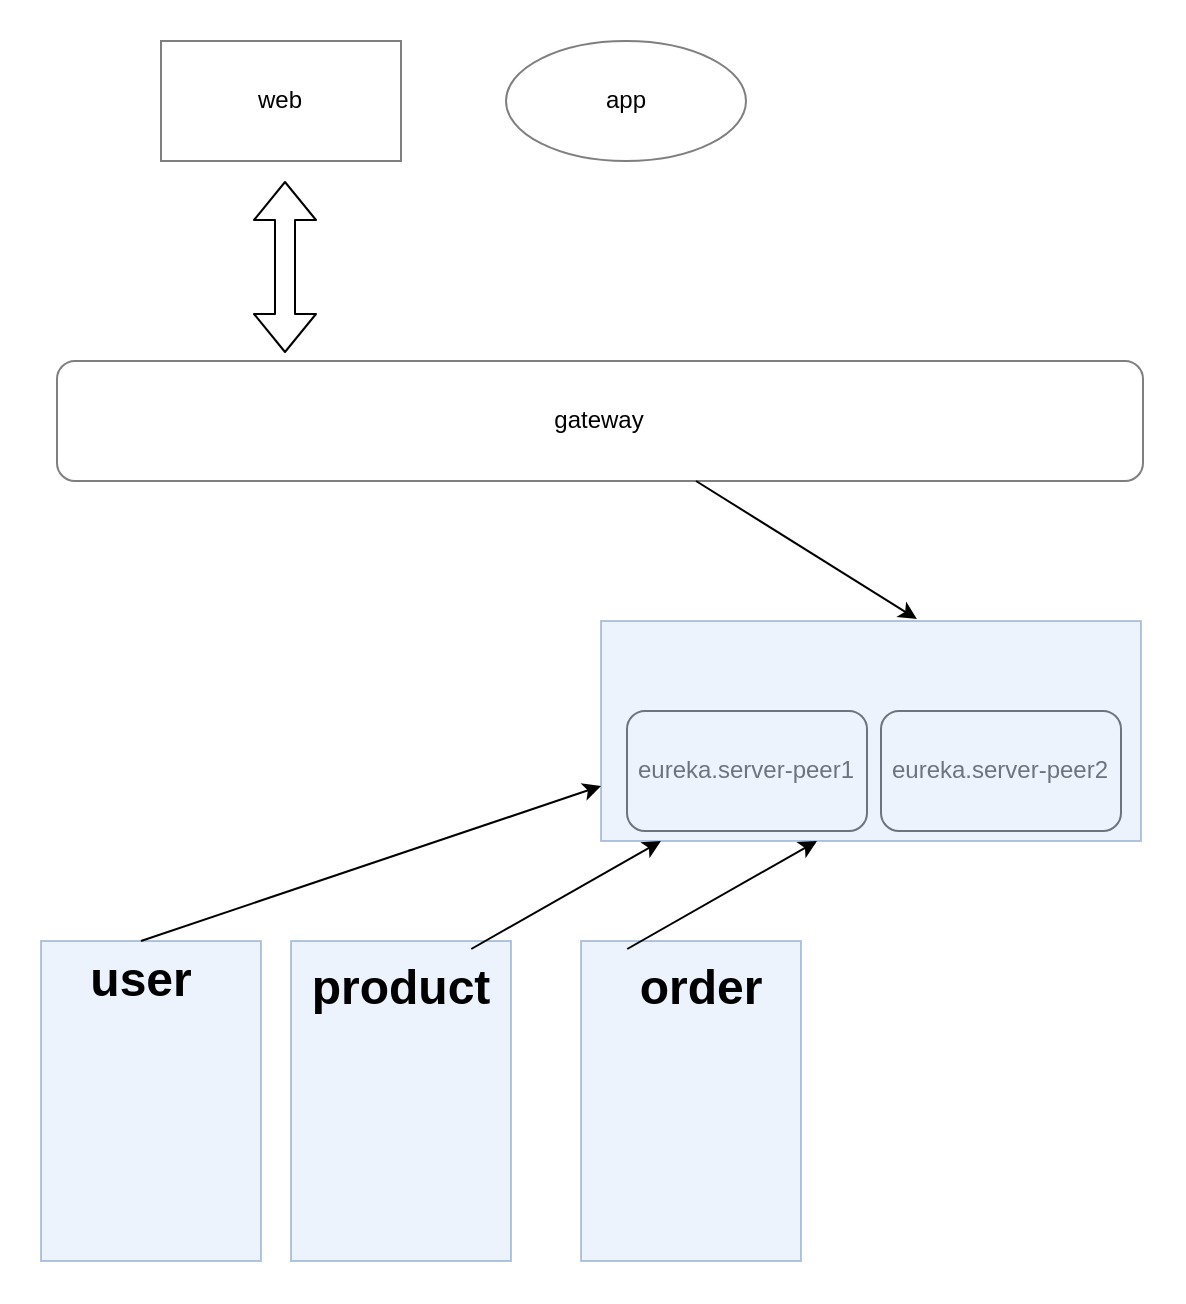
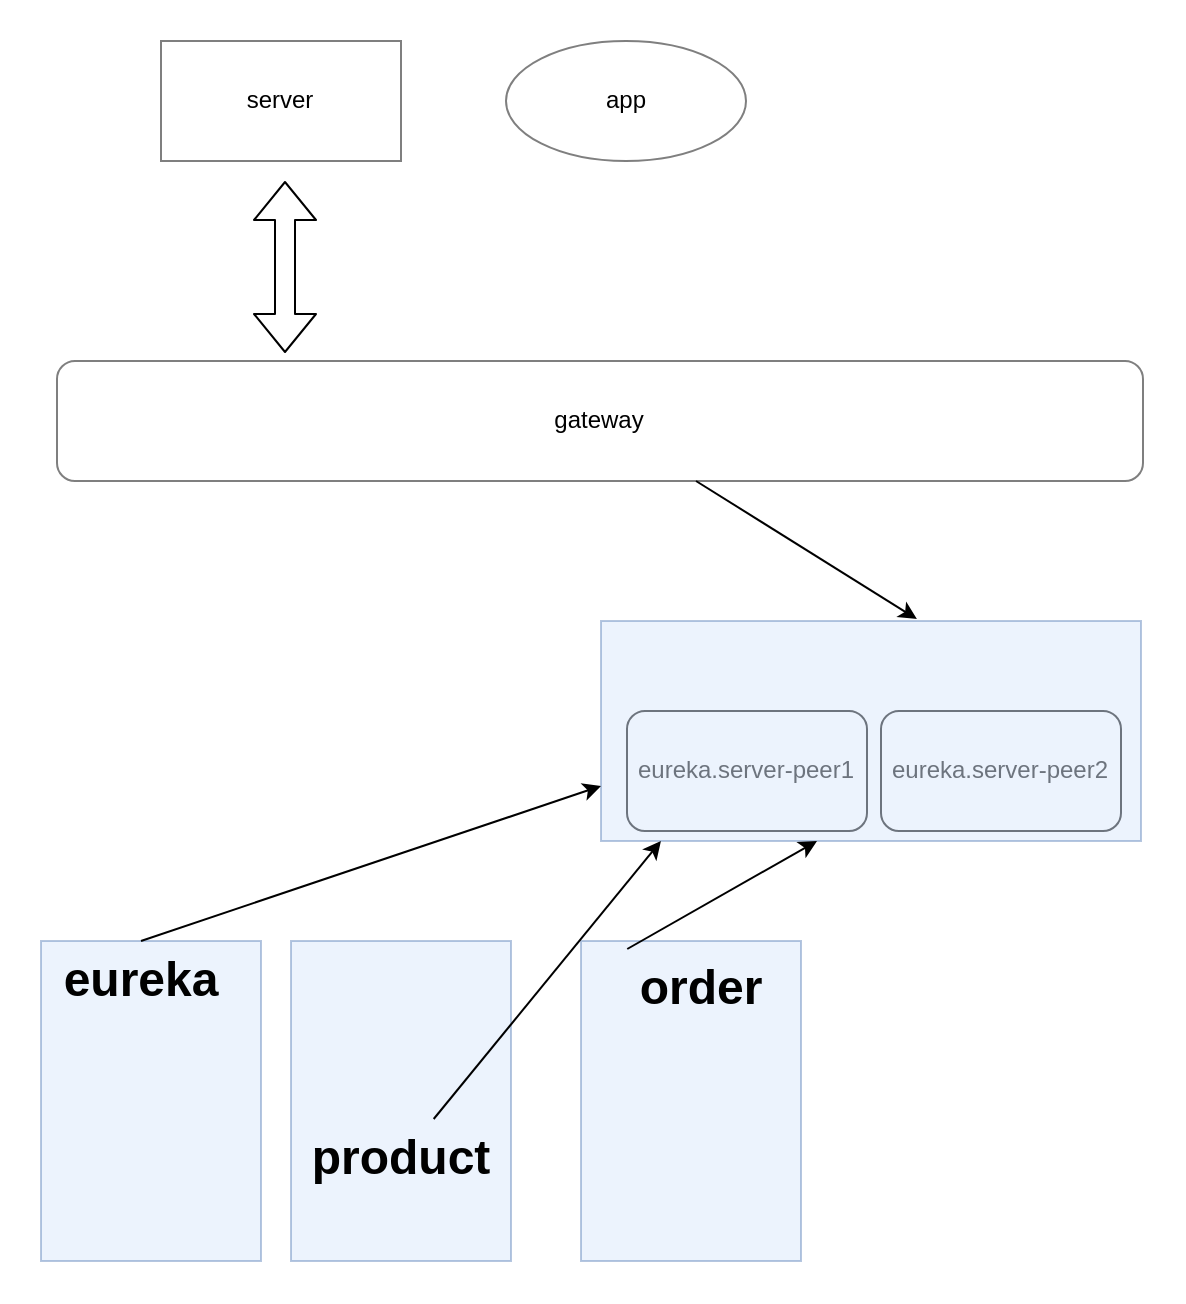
node "web": label "web" -> "server"
node "user": label "user" -> "eureka"
node "product": moved (401, 989) -> (401, 1159)
